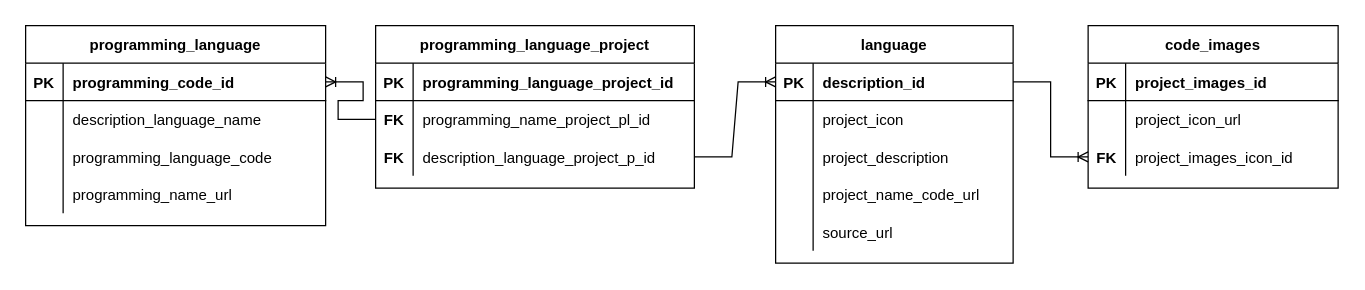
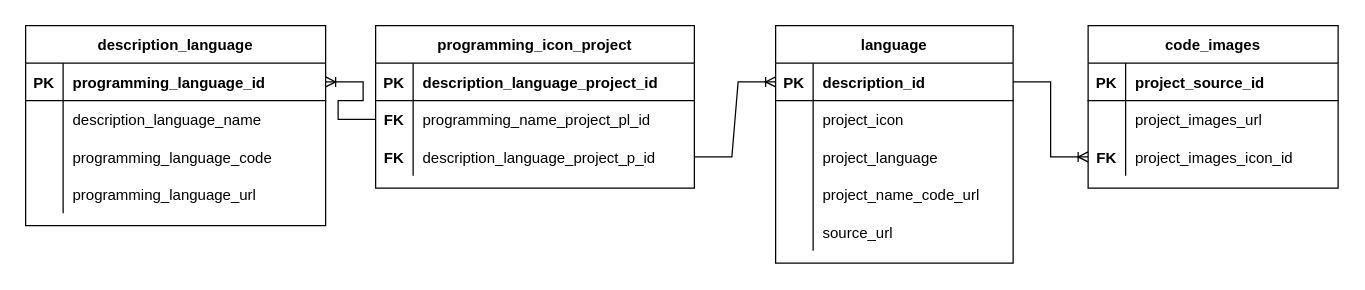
node "programming_language": label "programming_language" -> "description_language"
node "programming_language_project": label "programming_language_project" -> "programming_icon_project"
node "programming_code_id": label "programming_code_id" -> "programming_language_id"
node "programming_language_project_id": label "programming_language_project_id" -> "description_language_project_id"
node "project_images_id": label "project_images_id" -> "project_source_id"
node "project_icon_url": label "project_icon_url" -> "project_images_url"
node "project_description": label "project_description" -> "project_language"
node "programming_name_url": label "programming_name_url" -> "programming_language_url"
